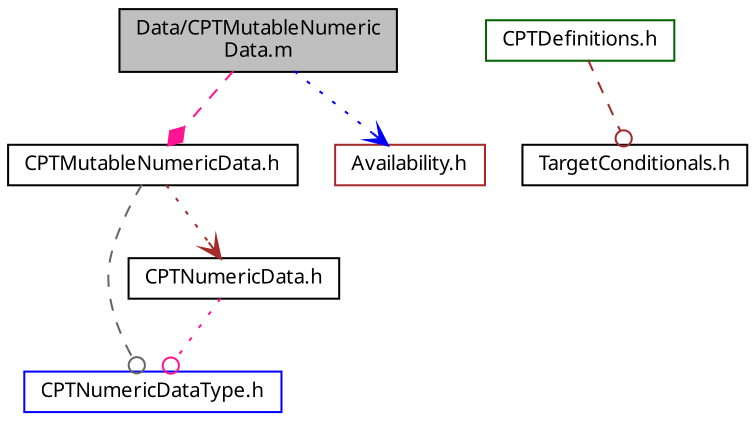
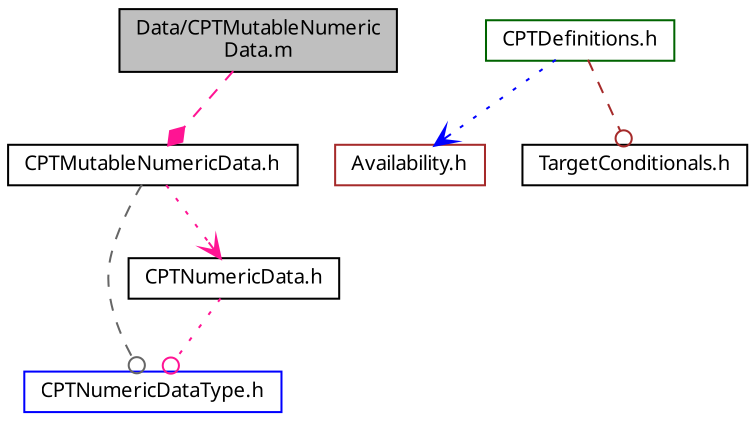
edge "Data/CPTMutableNumeric Data.m" -> "Availability.h": now "CPTDefinitions.h" -> "Availability.h"
edge "CPTMutableNumericData.h" -> "CPTNumericData.h": color brown -> deeppink
